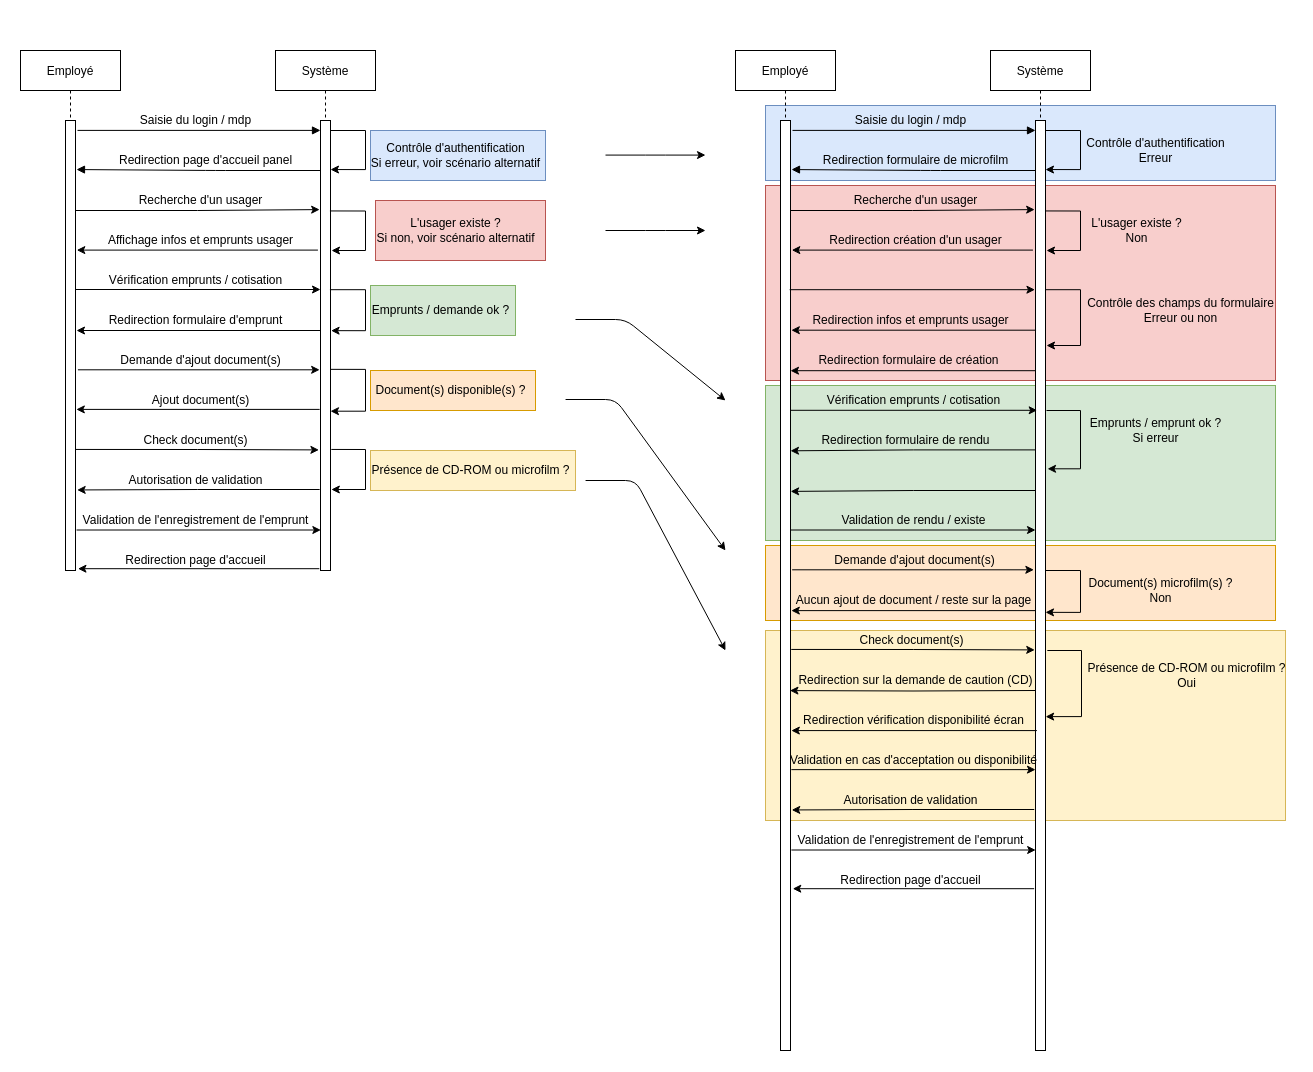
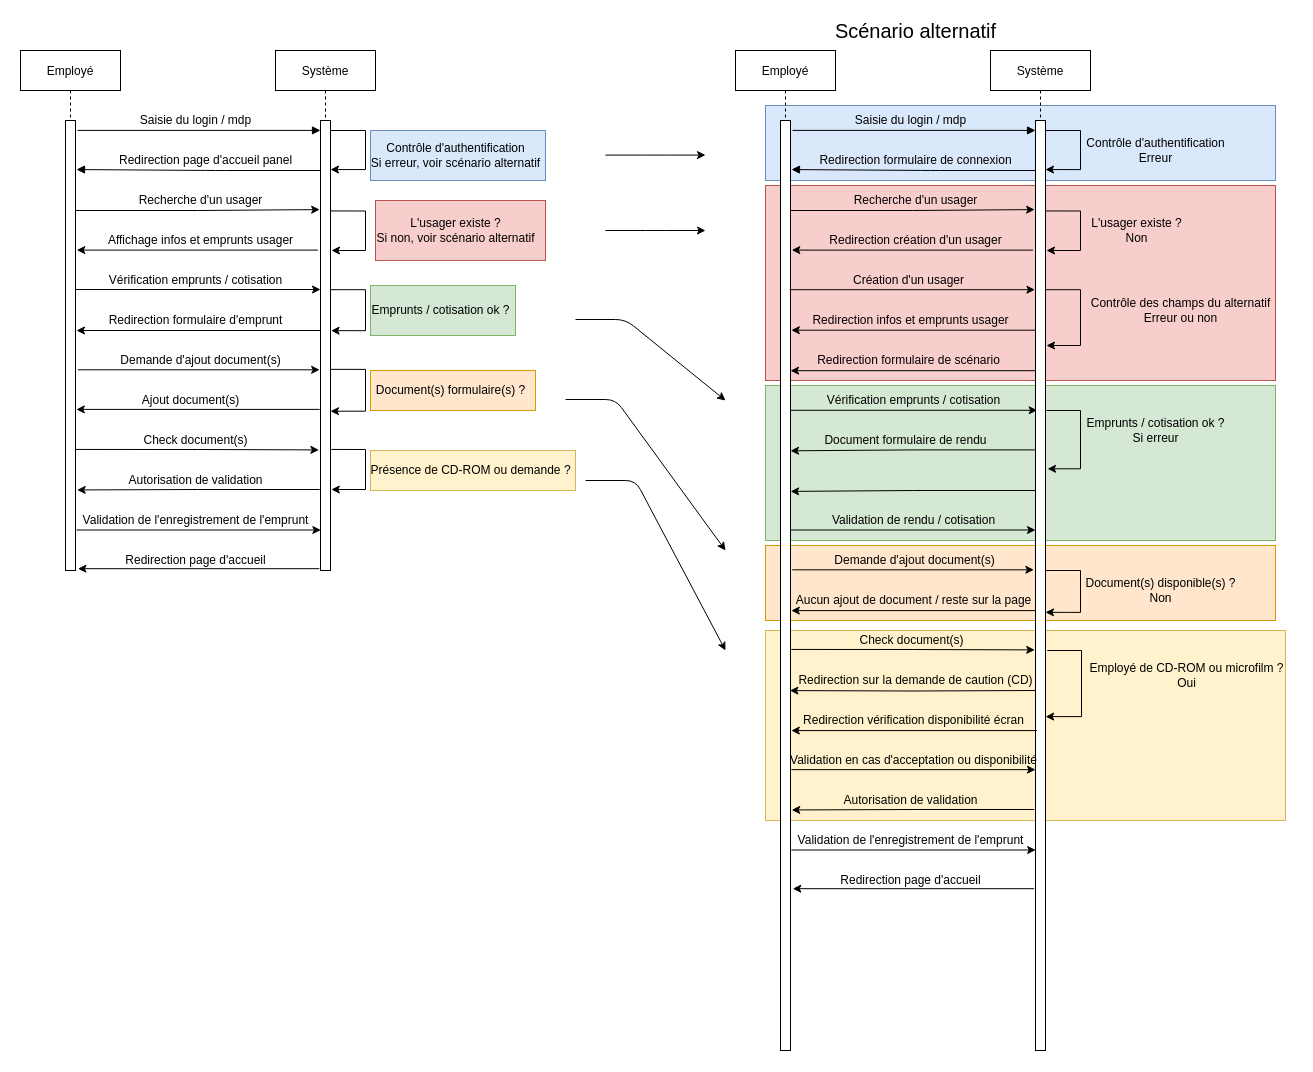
node "Scénario alternatif": added
node "Redirection formulaire de microfilm": label "Redirection formulaire de microfilm" -> "Redirection formulaire de connexion"
node "Création d'un usager": added
node "Emprunts / demande ok ?": label "Emprunts / demande ok ?" -> "Emprunts / cotisation ok ?"
node "Contrôle des champs du formulaire Erreur ou non": label "Contrôle des champs du formulaire Erreur ou non" -> "Contrôle des champs du alternatif Erreur ou non"
node "Redirection formulaire de création": label "Redirection formulaire de création" -> "Redirection formulaire de scénario"
node "Document(s) disponible(s) ?": label "Document(s) disponible(s) ?" -> "Document(s) formulaire(s) ?"
node "Ajout document(s)": moved (201, 401) -> (191, 401)
node "Emprunts / emprunt ok ? Si erreur": label "Emprunts / emprunt ok ? Si erreur" -> "Emprunts / cotisation ok ? Si erreur"
node "Redirection formulaire de rendu": label "Redirection formulaire de rendu" -> "Document formulaire de rendu"
node "Présence de CD-ROM ou microfilm ?": label "Présence de CD-ROM ou microfilm ?" -> "Présence de CD-ROM ou demande ?"
node "Validation de rendu / existe": label "Validation de rendu / existe" -> "Validation de rendu / cotisation"
node "Document(s) microfilm(s) ? Non": label "Document(s) microfilm(s) ? Non" -> "Document(s) disponible(s) ? Non"
node "Présence de CD-ROM ou microfilm ? Oui": label "Présence de CD-ROM ou microfilm ? Oui" -> "Employé de CD-ROM ou microfilm ? Oui"
